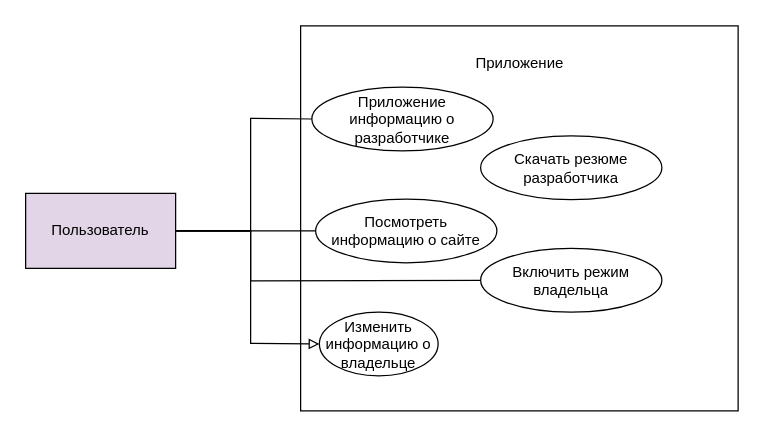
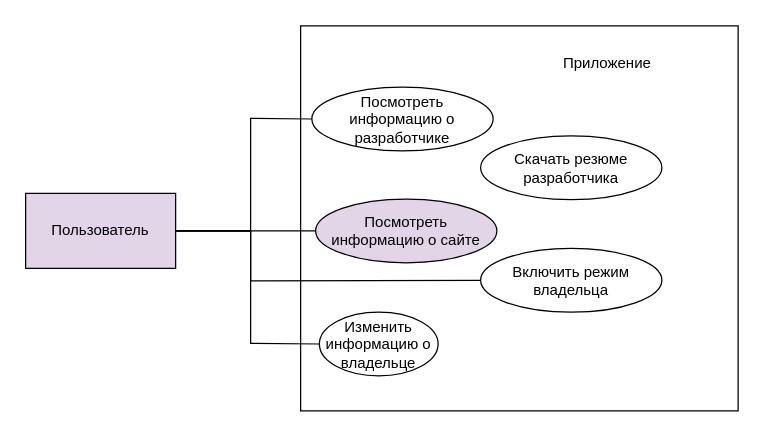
node "Приложение": moved (519, 63) -> (607, 63)
node "Приложение информацию о разработчике": label "Приложение информацию о разработчике" -> "Посмотреть информацию о разработчике"
node "Посмотреть информацию о сайте": fillcolor #ffffff -> #e1d5e7
edge "Пользователь" -> "Изменить информацию о владельце": arrowhead block -> none
